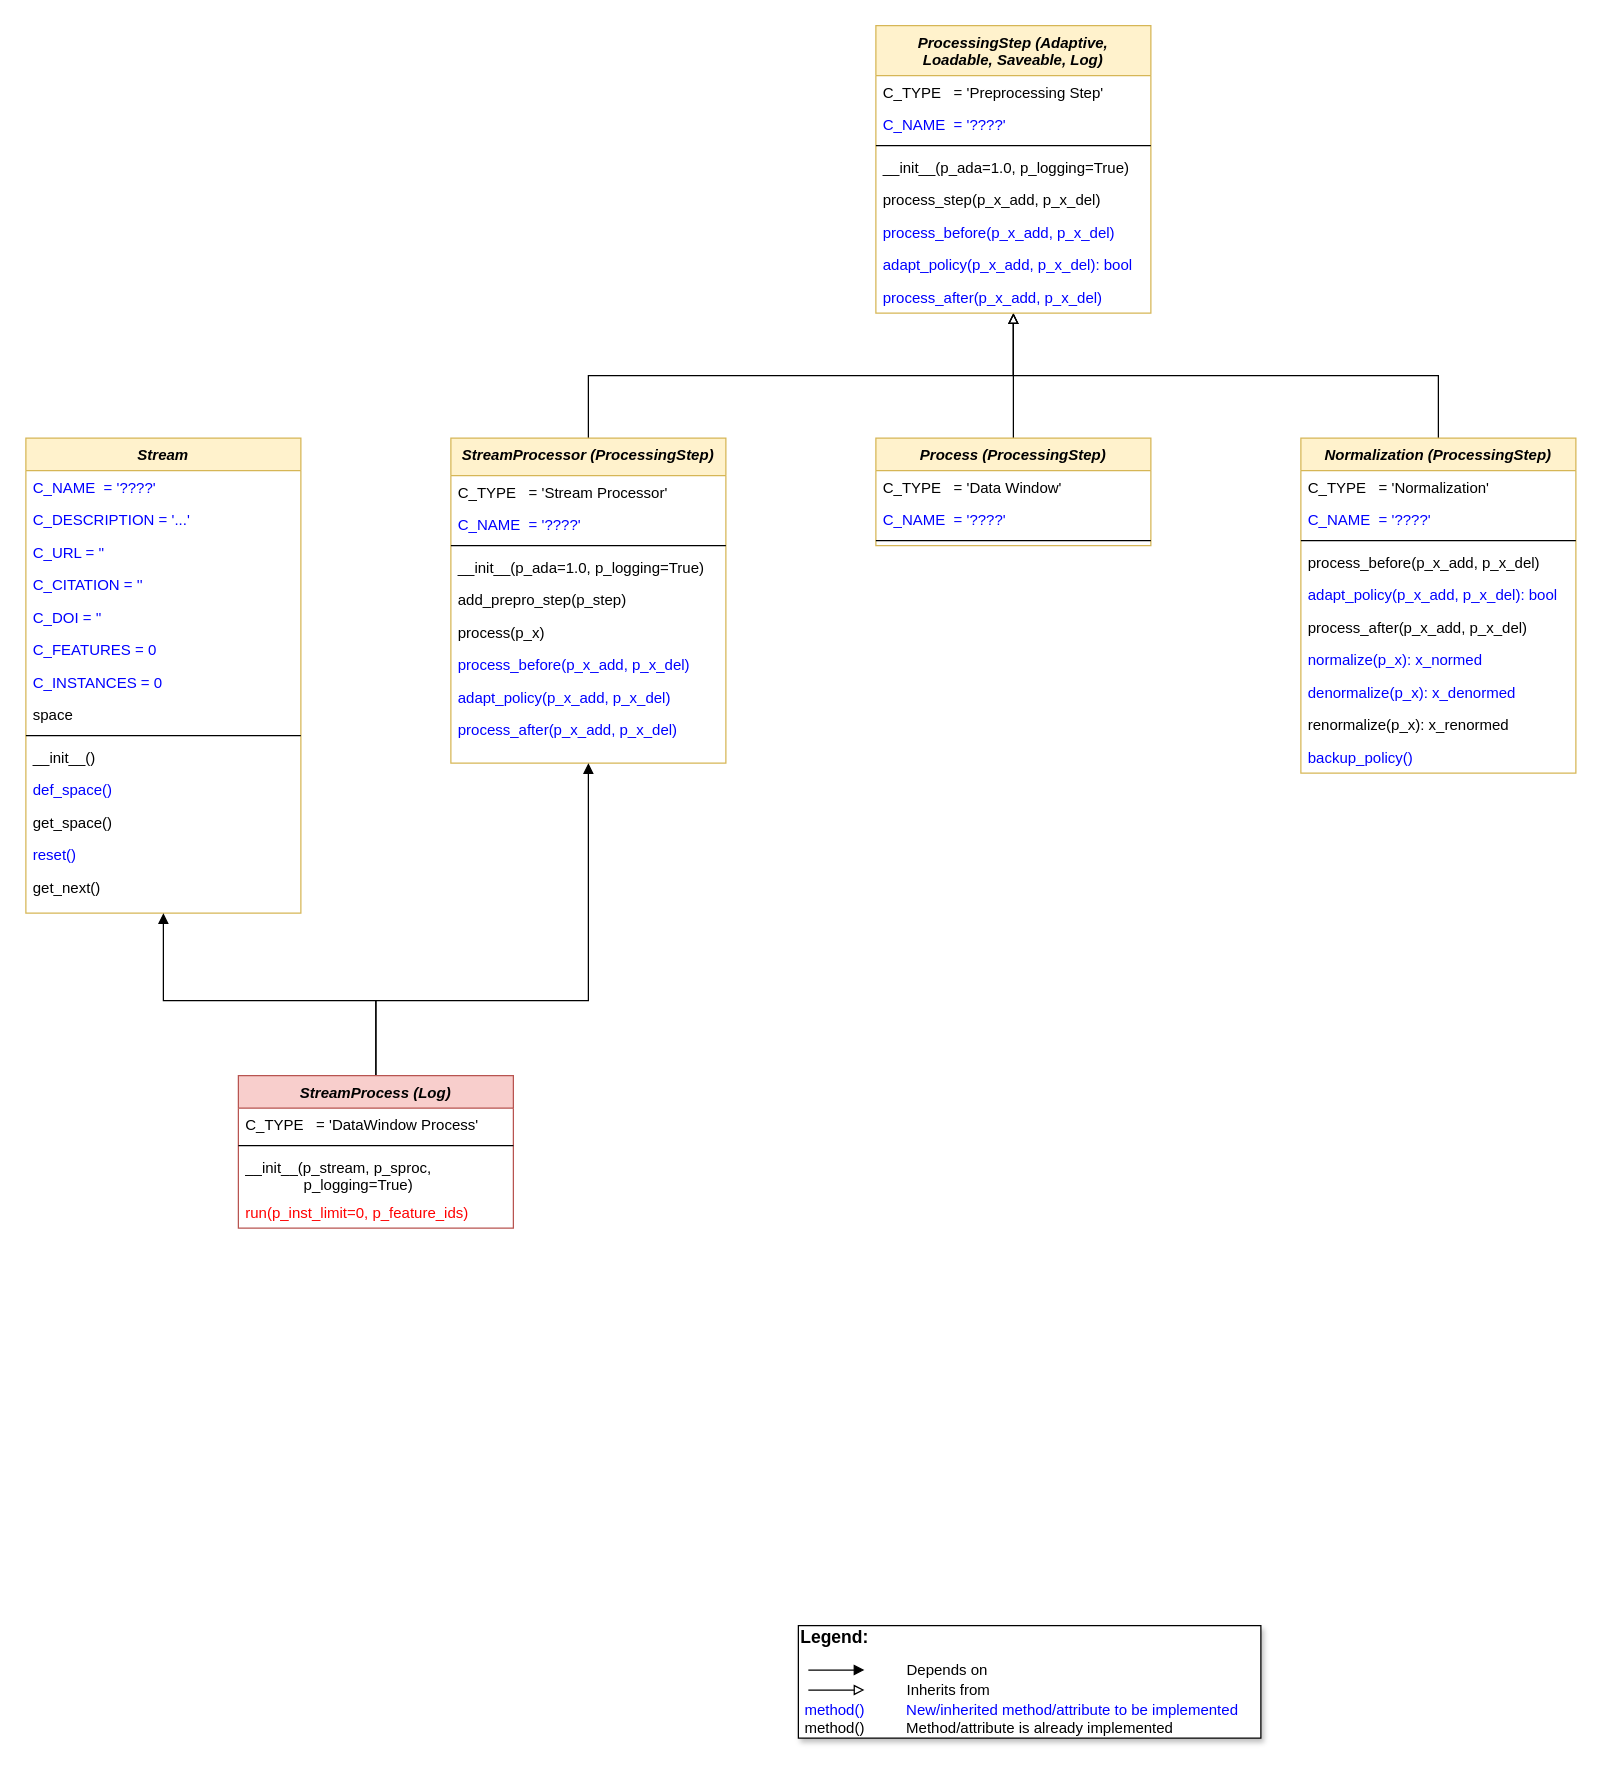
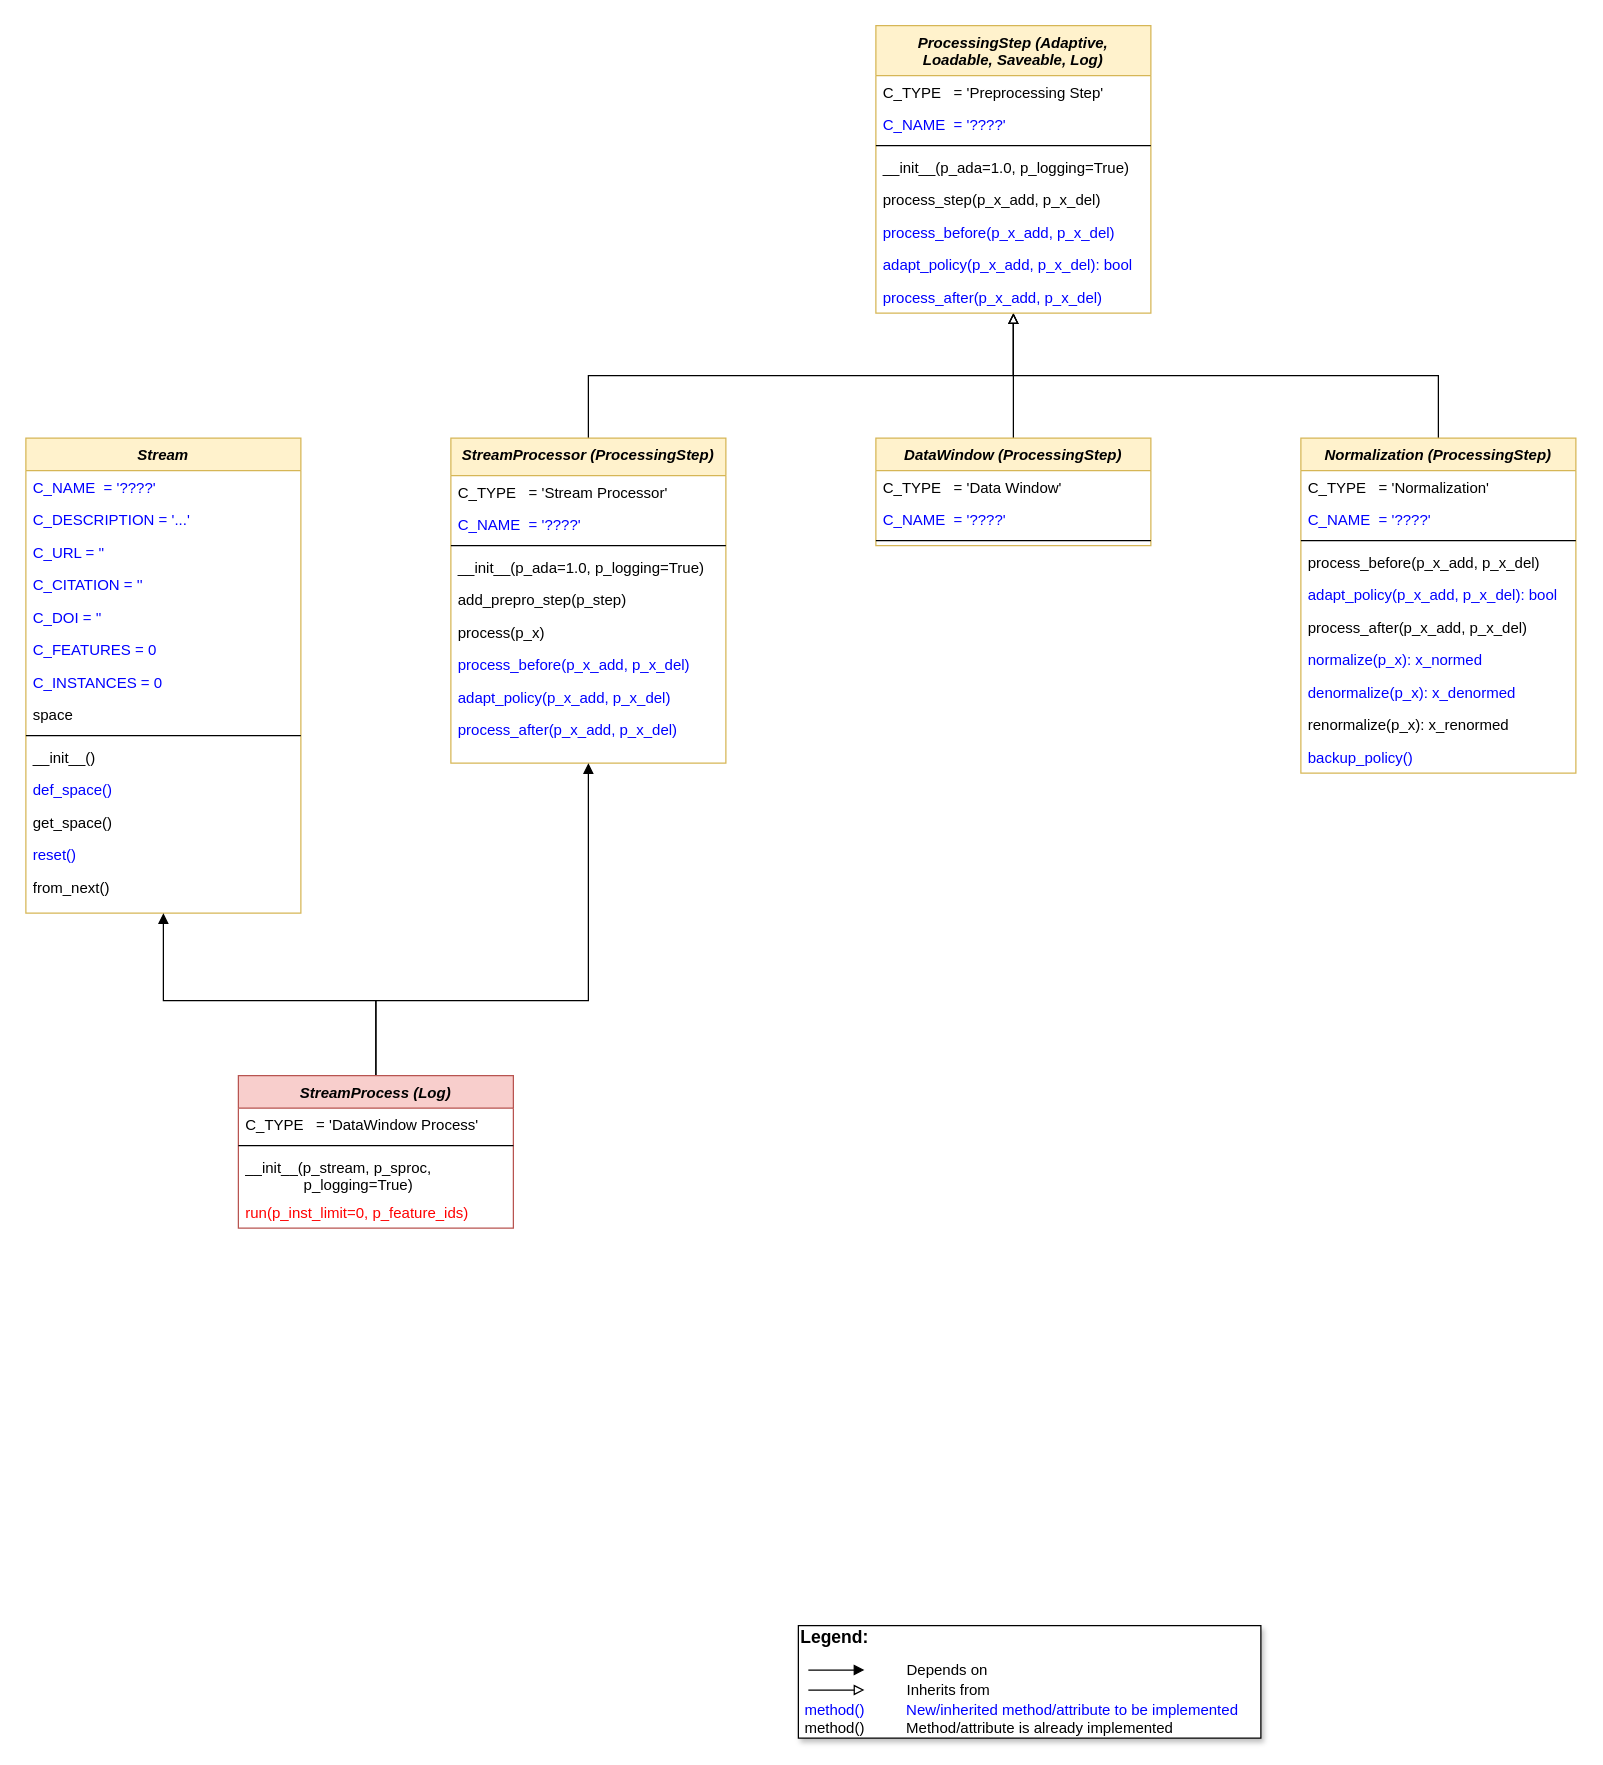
node "Process (ProcessingStep)": label "Process (ProcessingStep)" -> "DataWindow (ProcessingStep)"
node "get_next()": label "get_next()" -> "from_next()"
